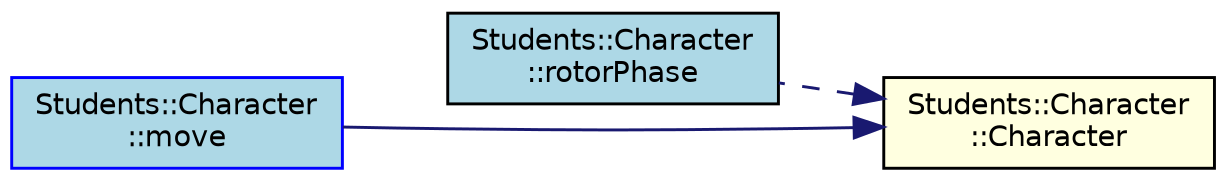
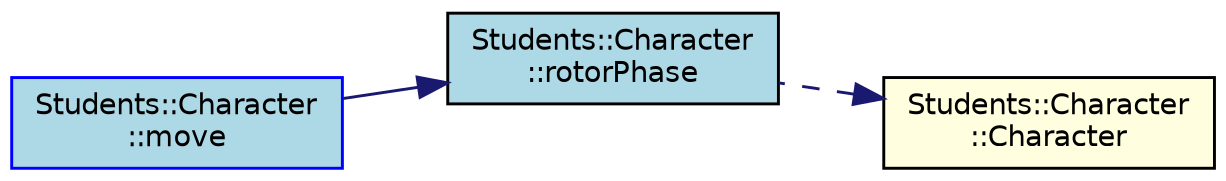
edge "Students::Character ::move" -> "Students::Character ::Character": now "Students::Character ::move" -> "Students::Character ::rotorPhase"
